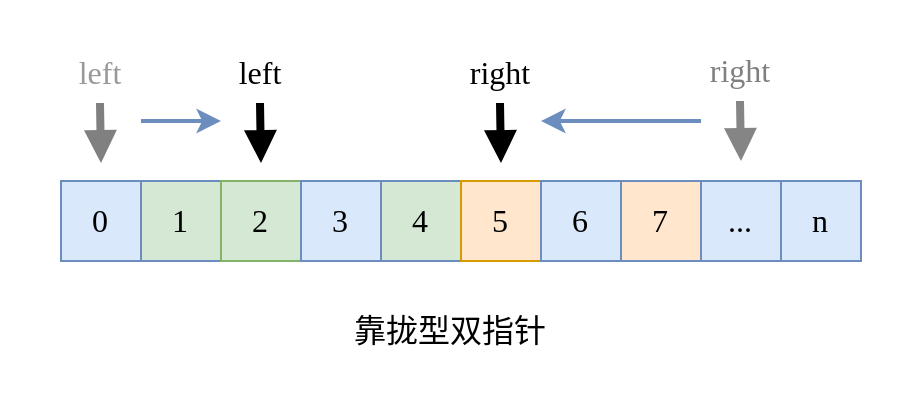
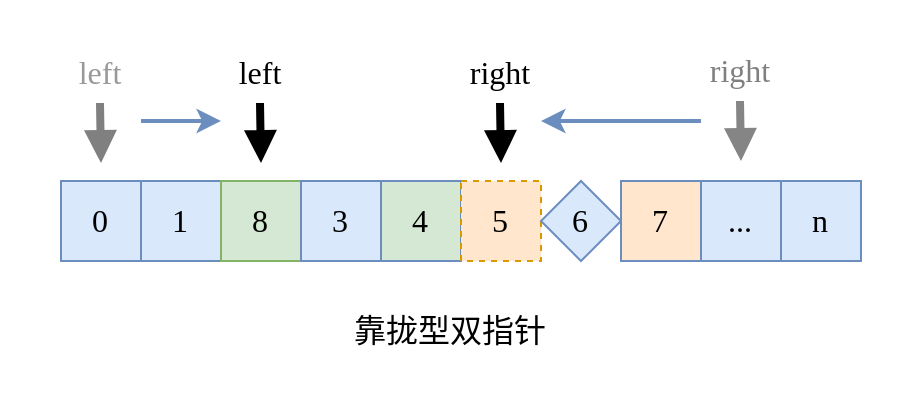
node "1": fillcolor #d5e8d4 -> #dae8fc
node "2": label "2" -> "8"
node "5": style solid -> dashed
node "6": shape rectangle -> diamond
